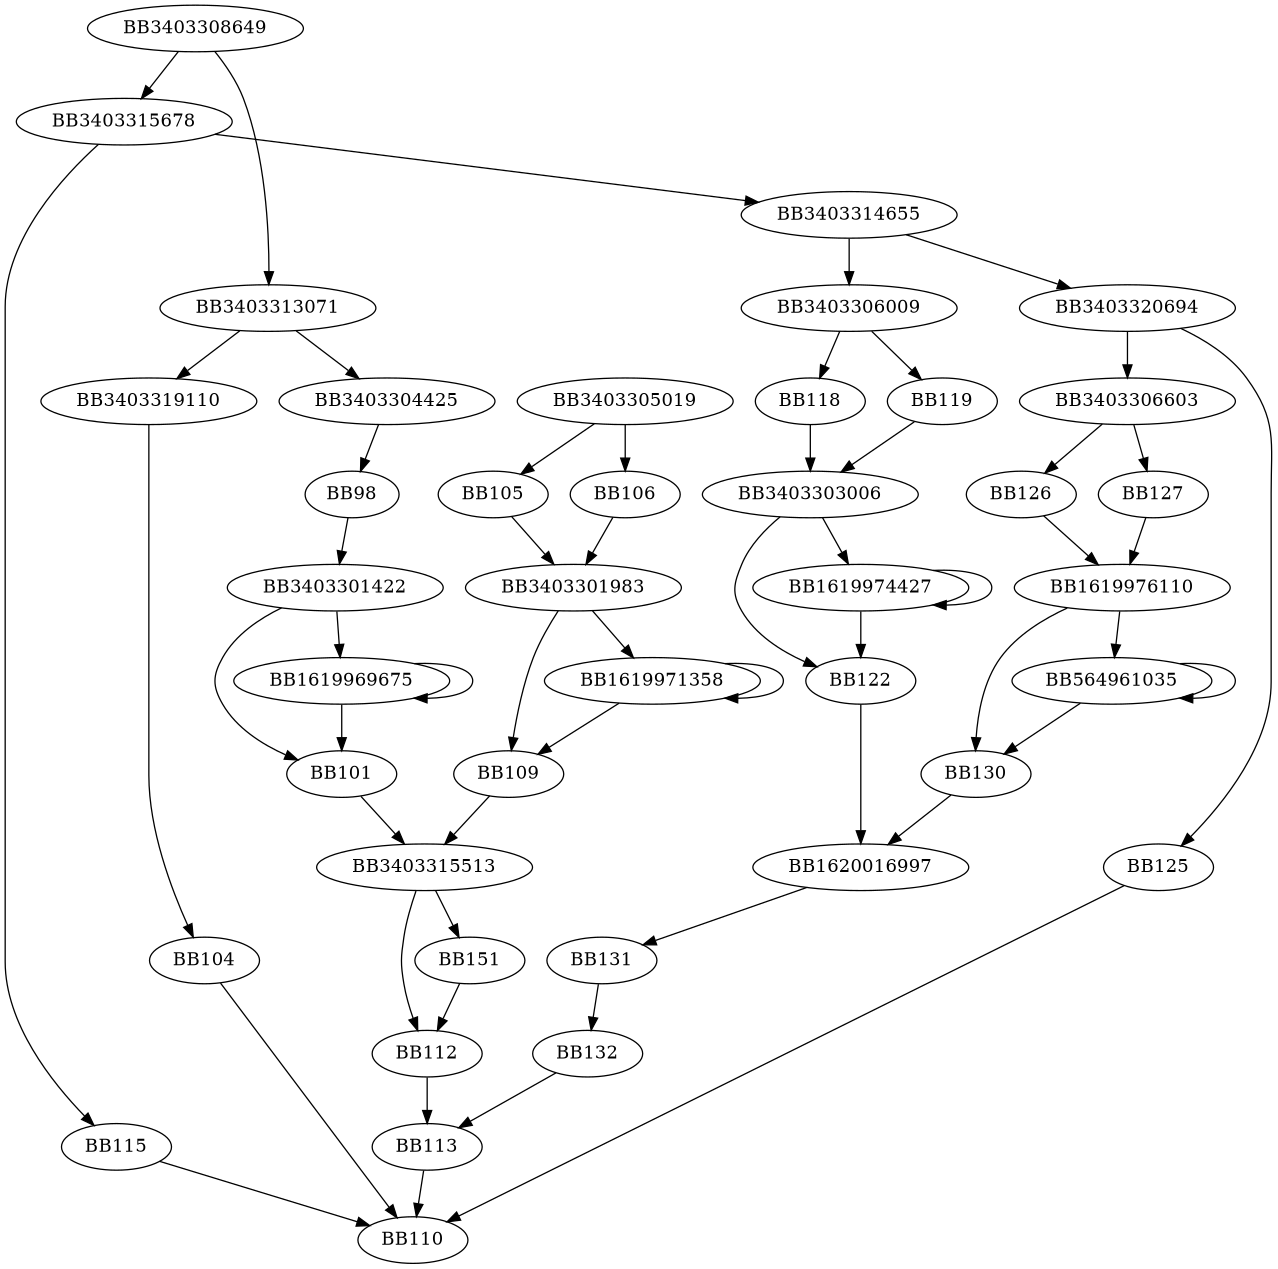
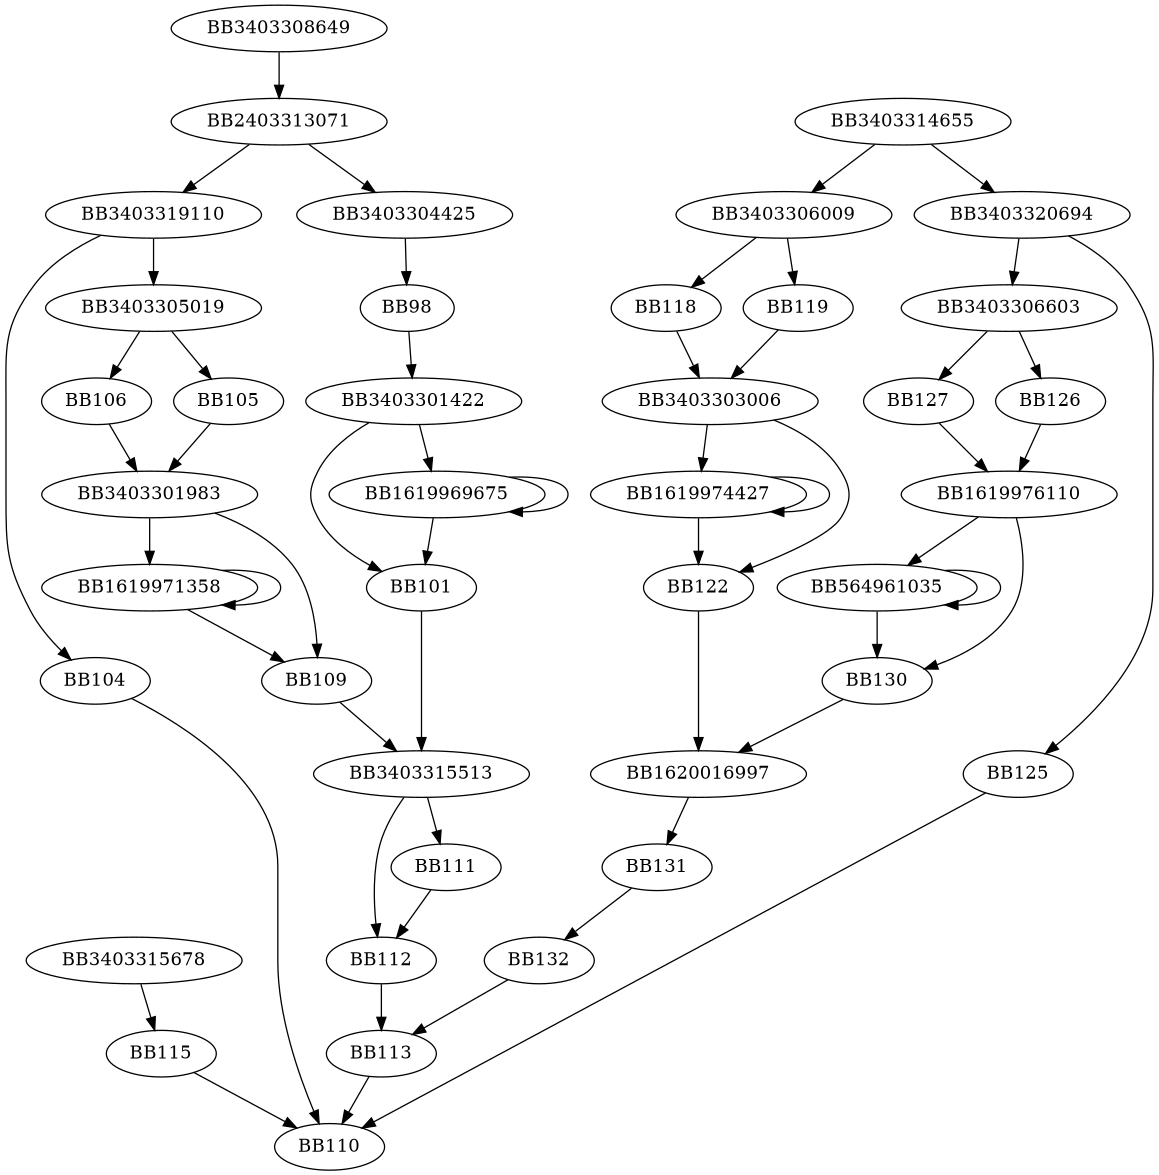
edge "BB3403308649" -> "BB3403315678": removed
edge "BB3403315678" -> "BB3403314655": removed
edge "BB3403319110" -> "BB3403305019": added
node "BB3403313071": label "BB3403313071" -> "BB2403313071"
node "BB151": label "BB151" -> "BB111"
